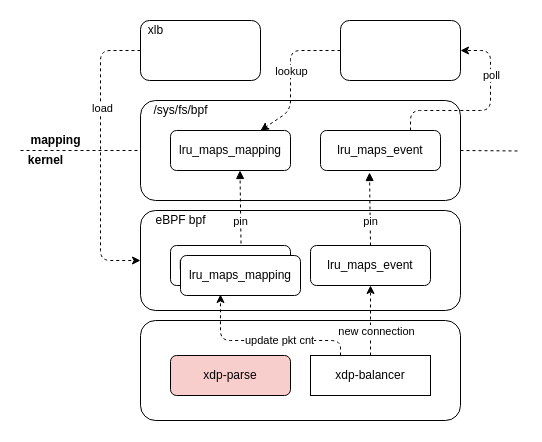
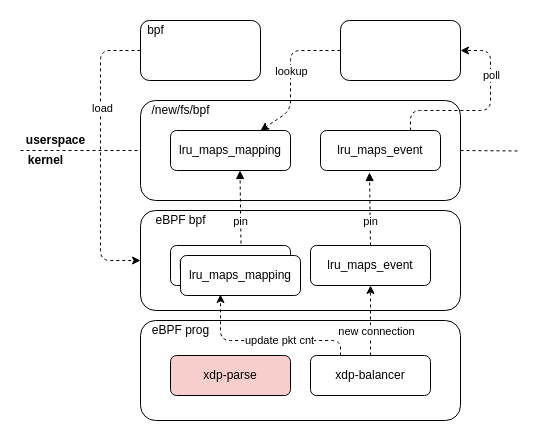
node "xlb": label "xlb" -> "bpf"
node "/sys/fs/bpf": label "/sys/fs/bpf" -> "/new/fs/bpf"
node "mapping": label "mapping" -> "userspace"
node "eBPF prog": added
node "xdp-balancer": shape rectangle -> rounded rectangle
